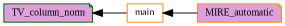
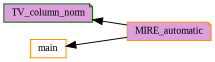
edge "main" -> "TV_column_norm": now "MIRE_automatic" -> "TV_column_norm"
